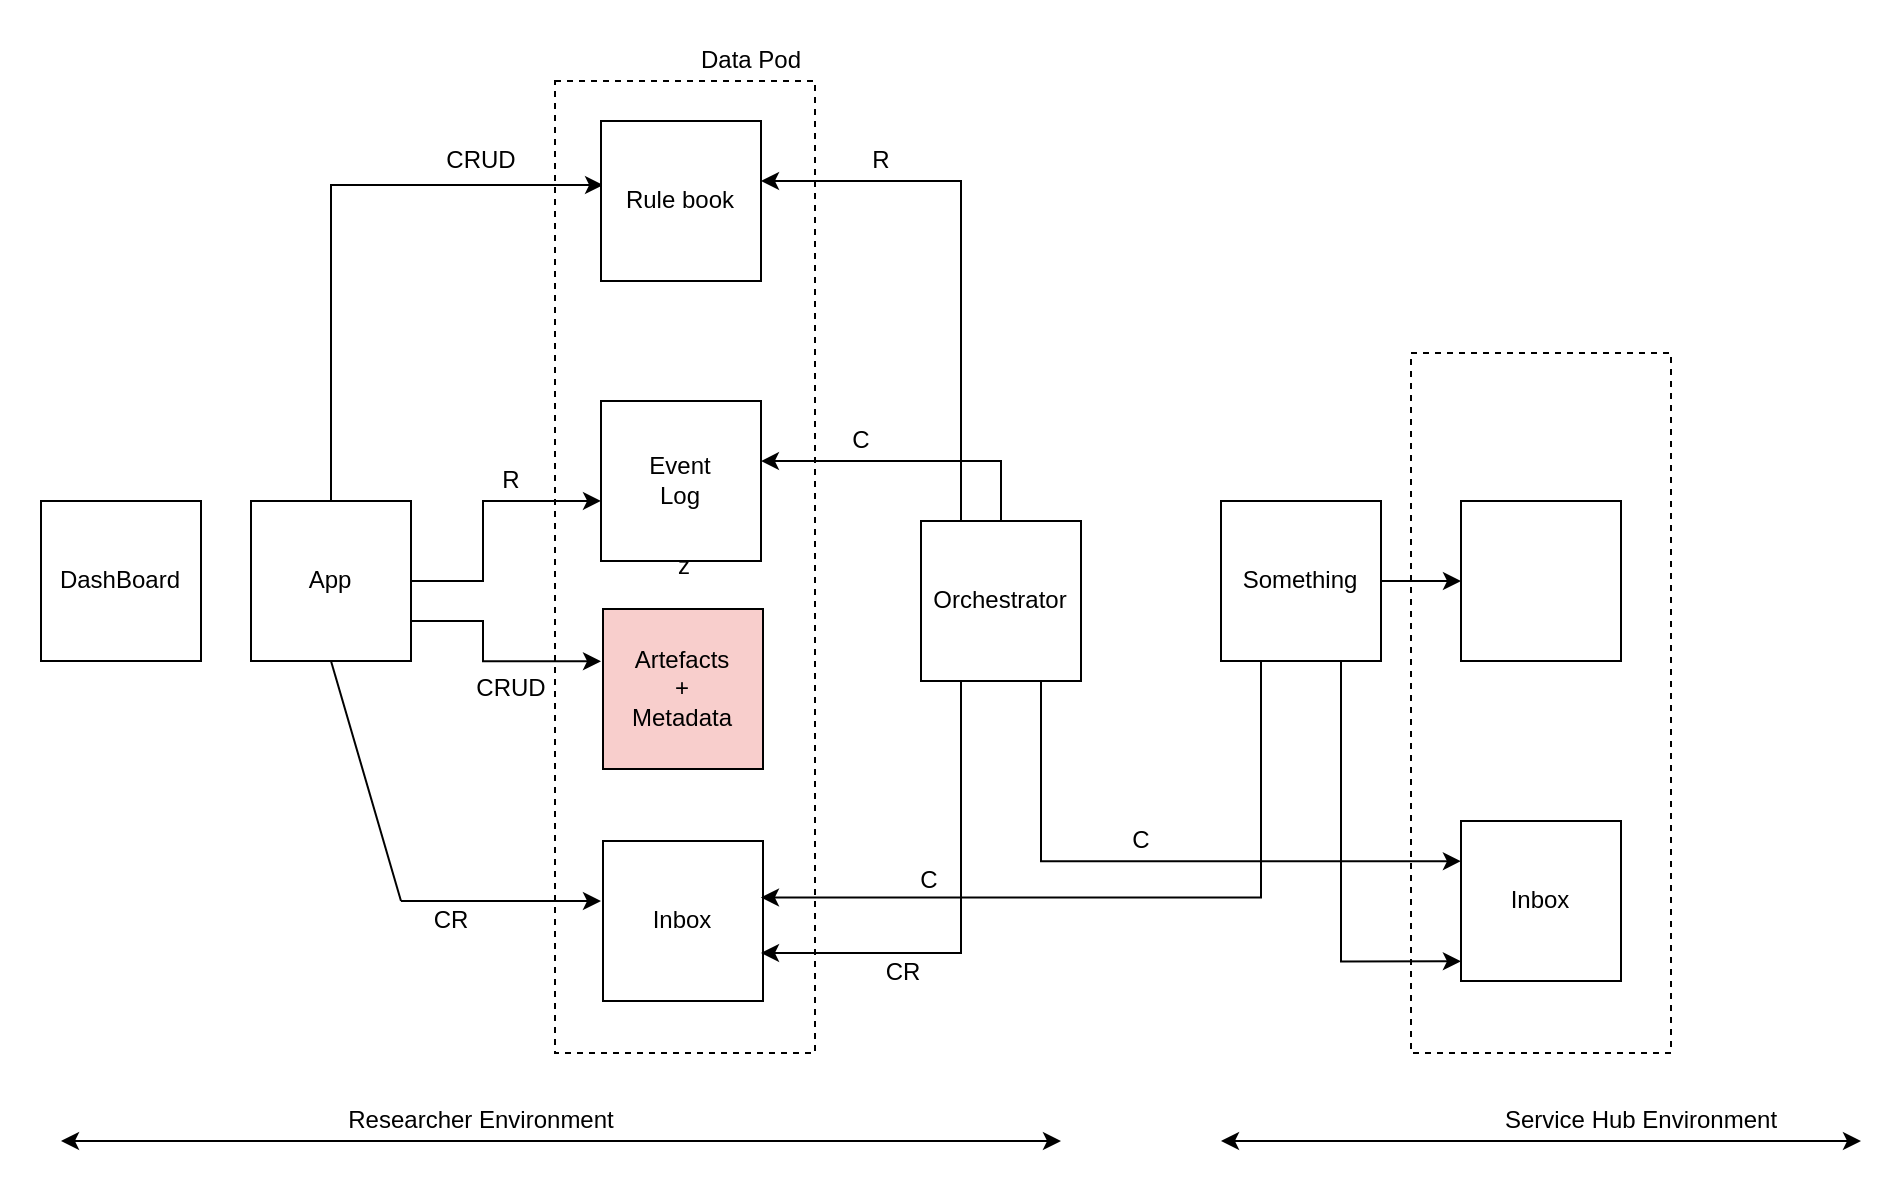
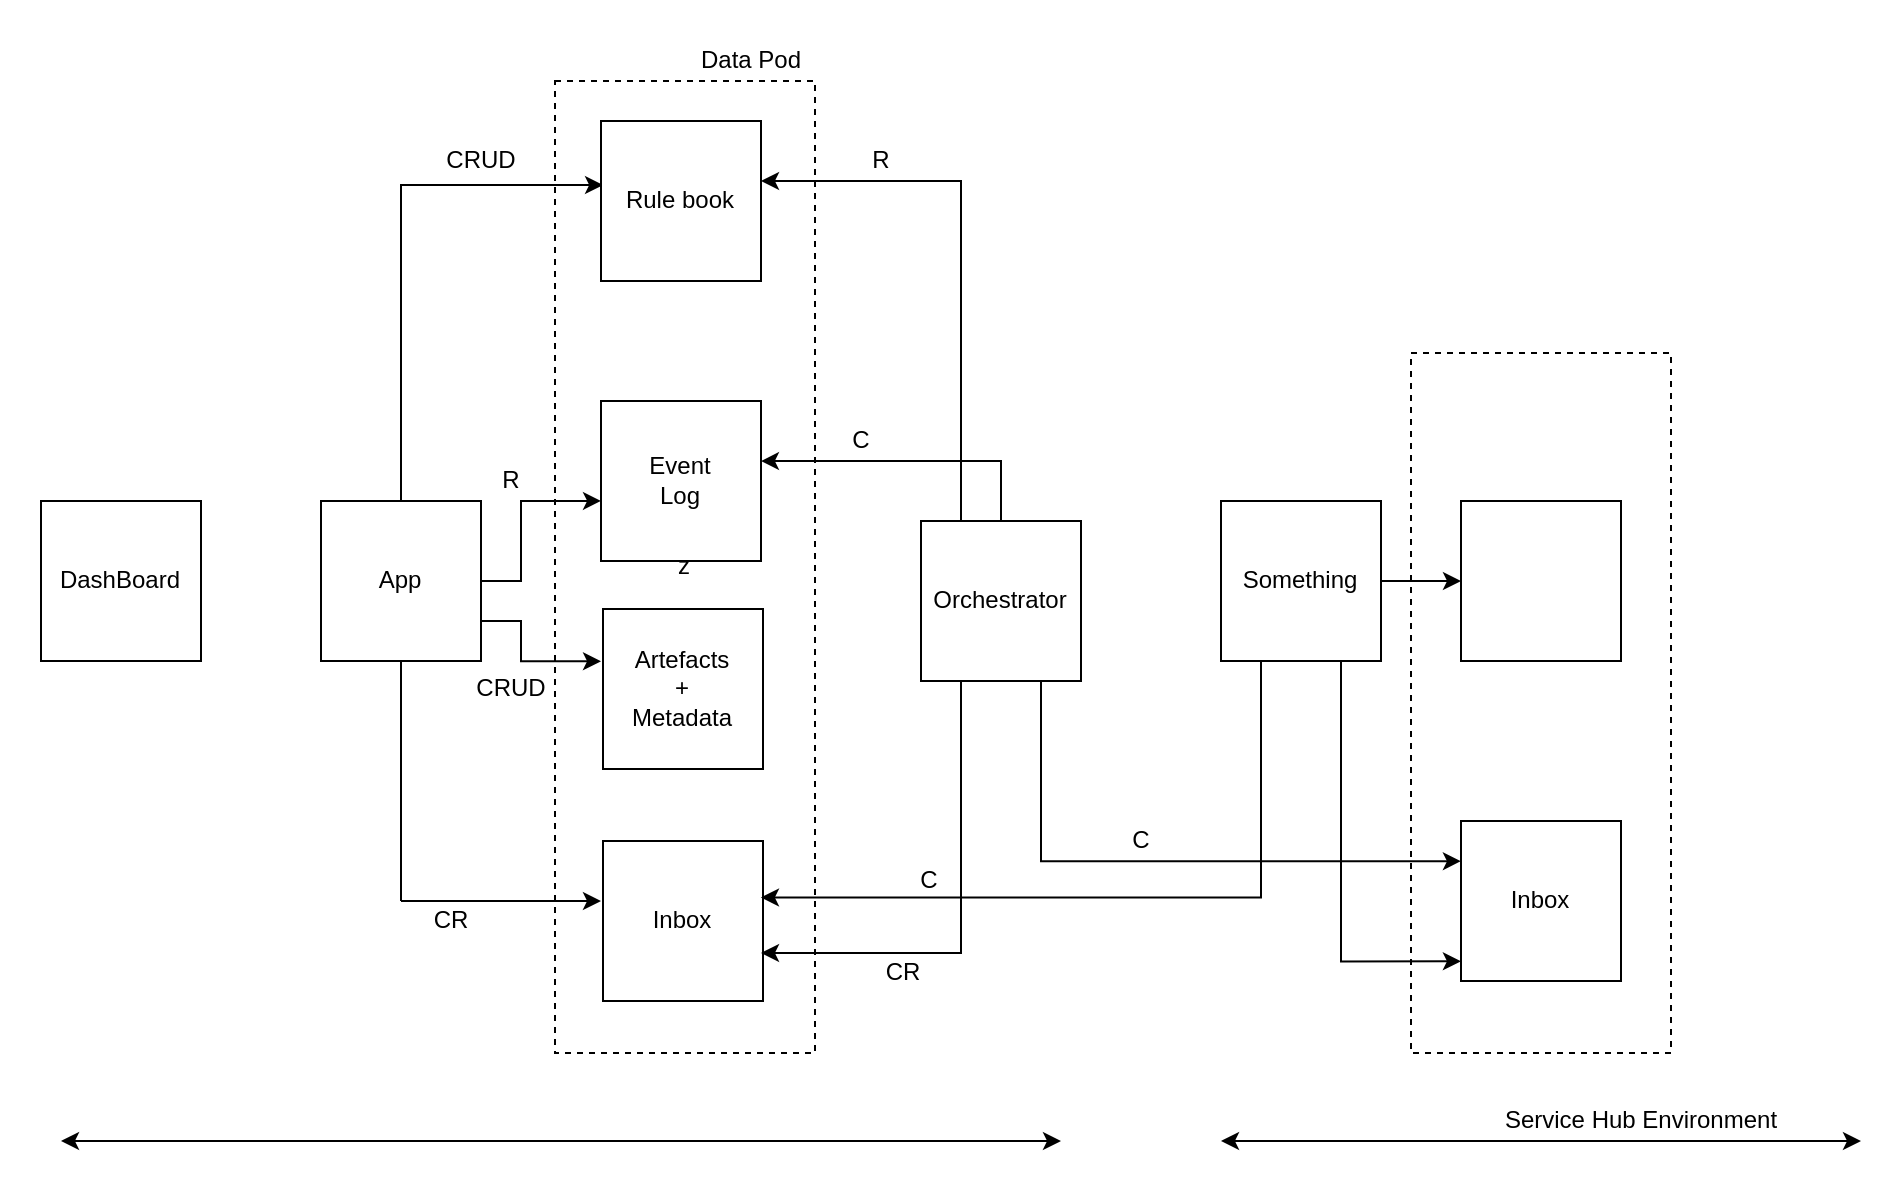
node "App": moved (331, 581) -> (401, 581)
node "Artefacts + Metadata": fillcolor #f8cecc -> #ffffff
node "Researcher Environment": removed
